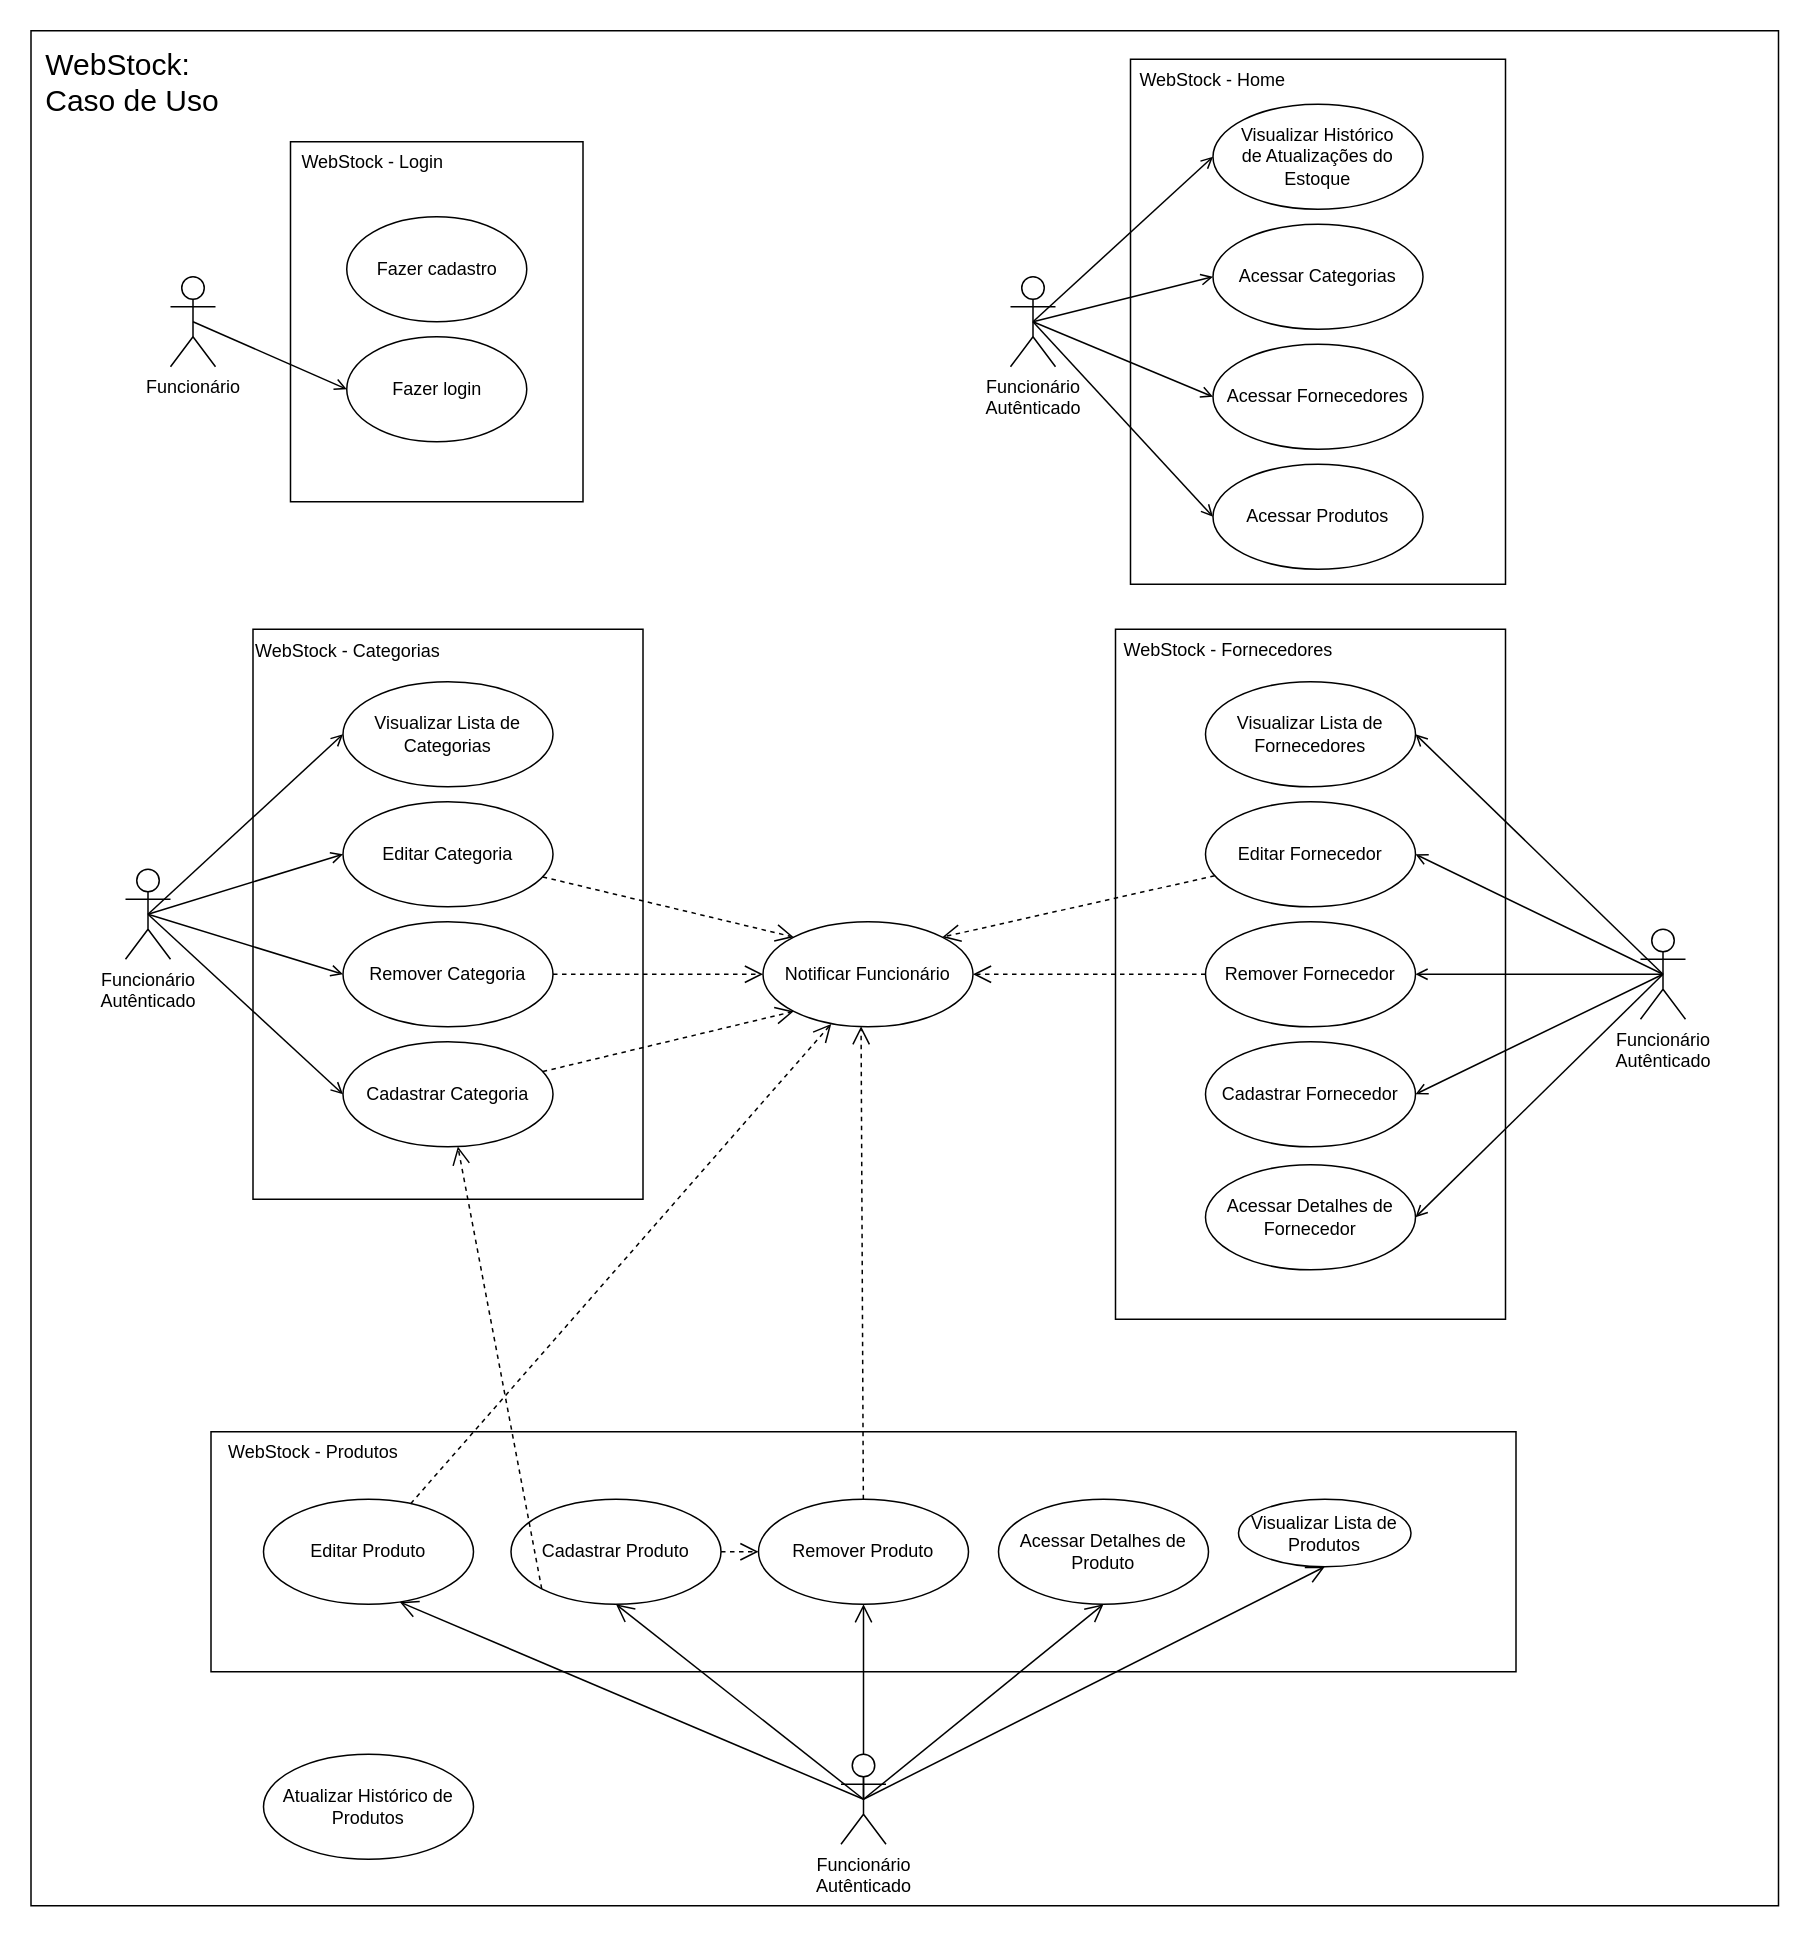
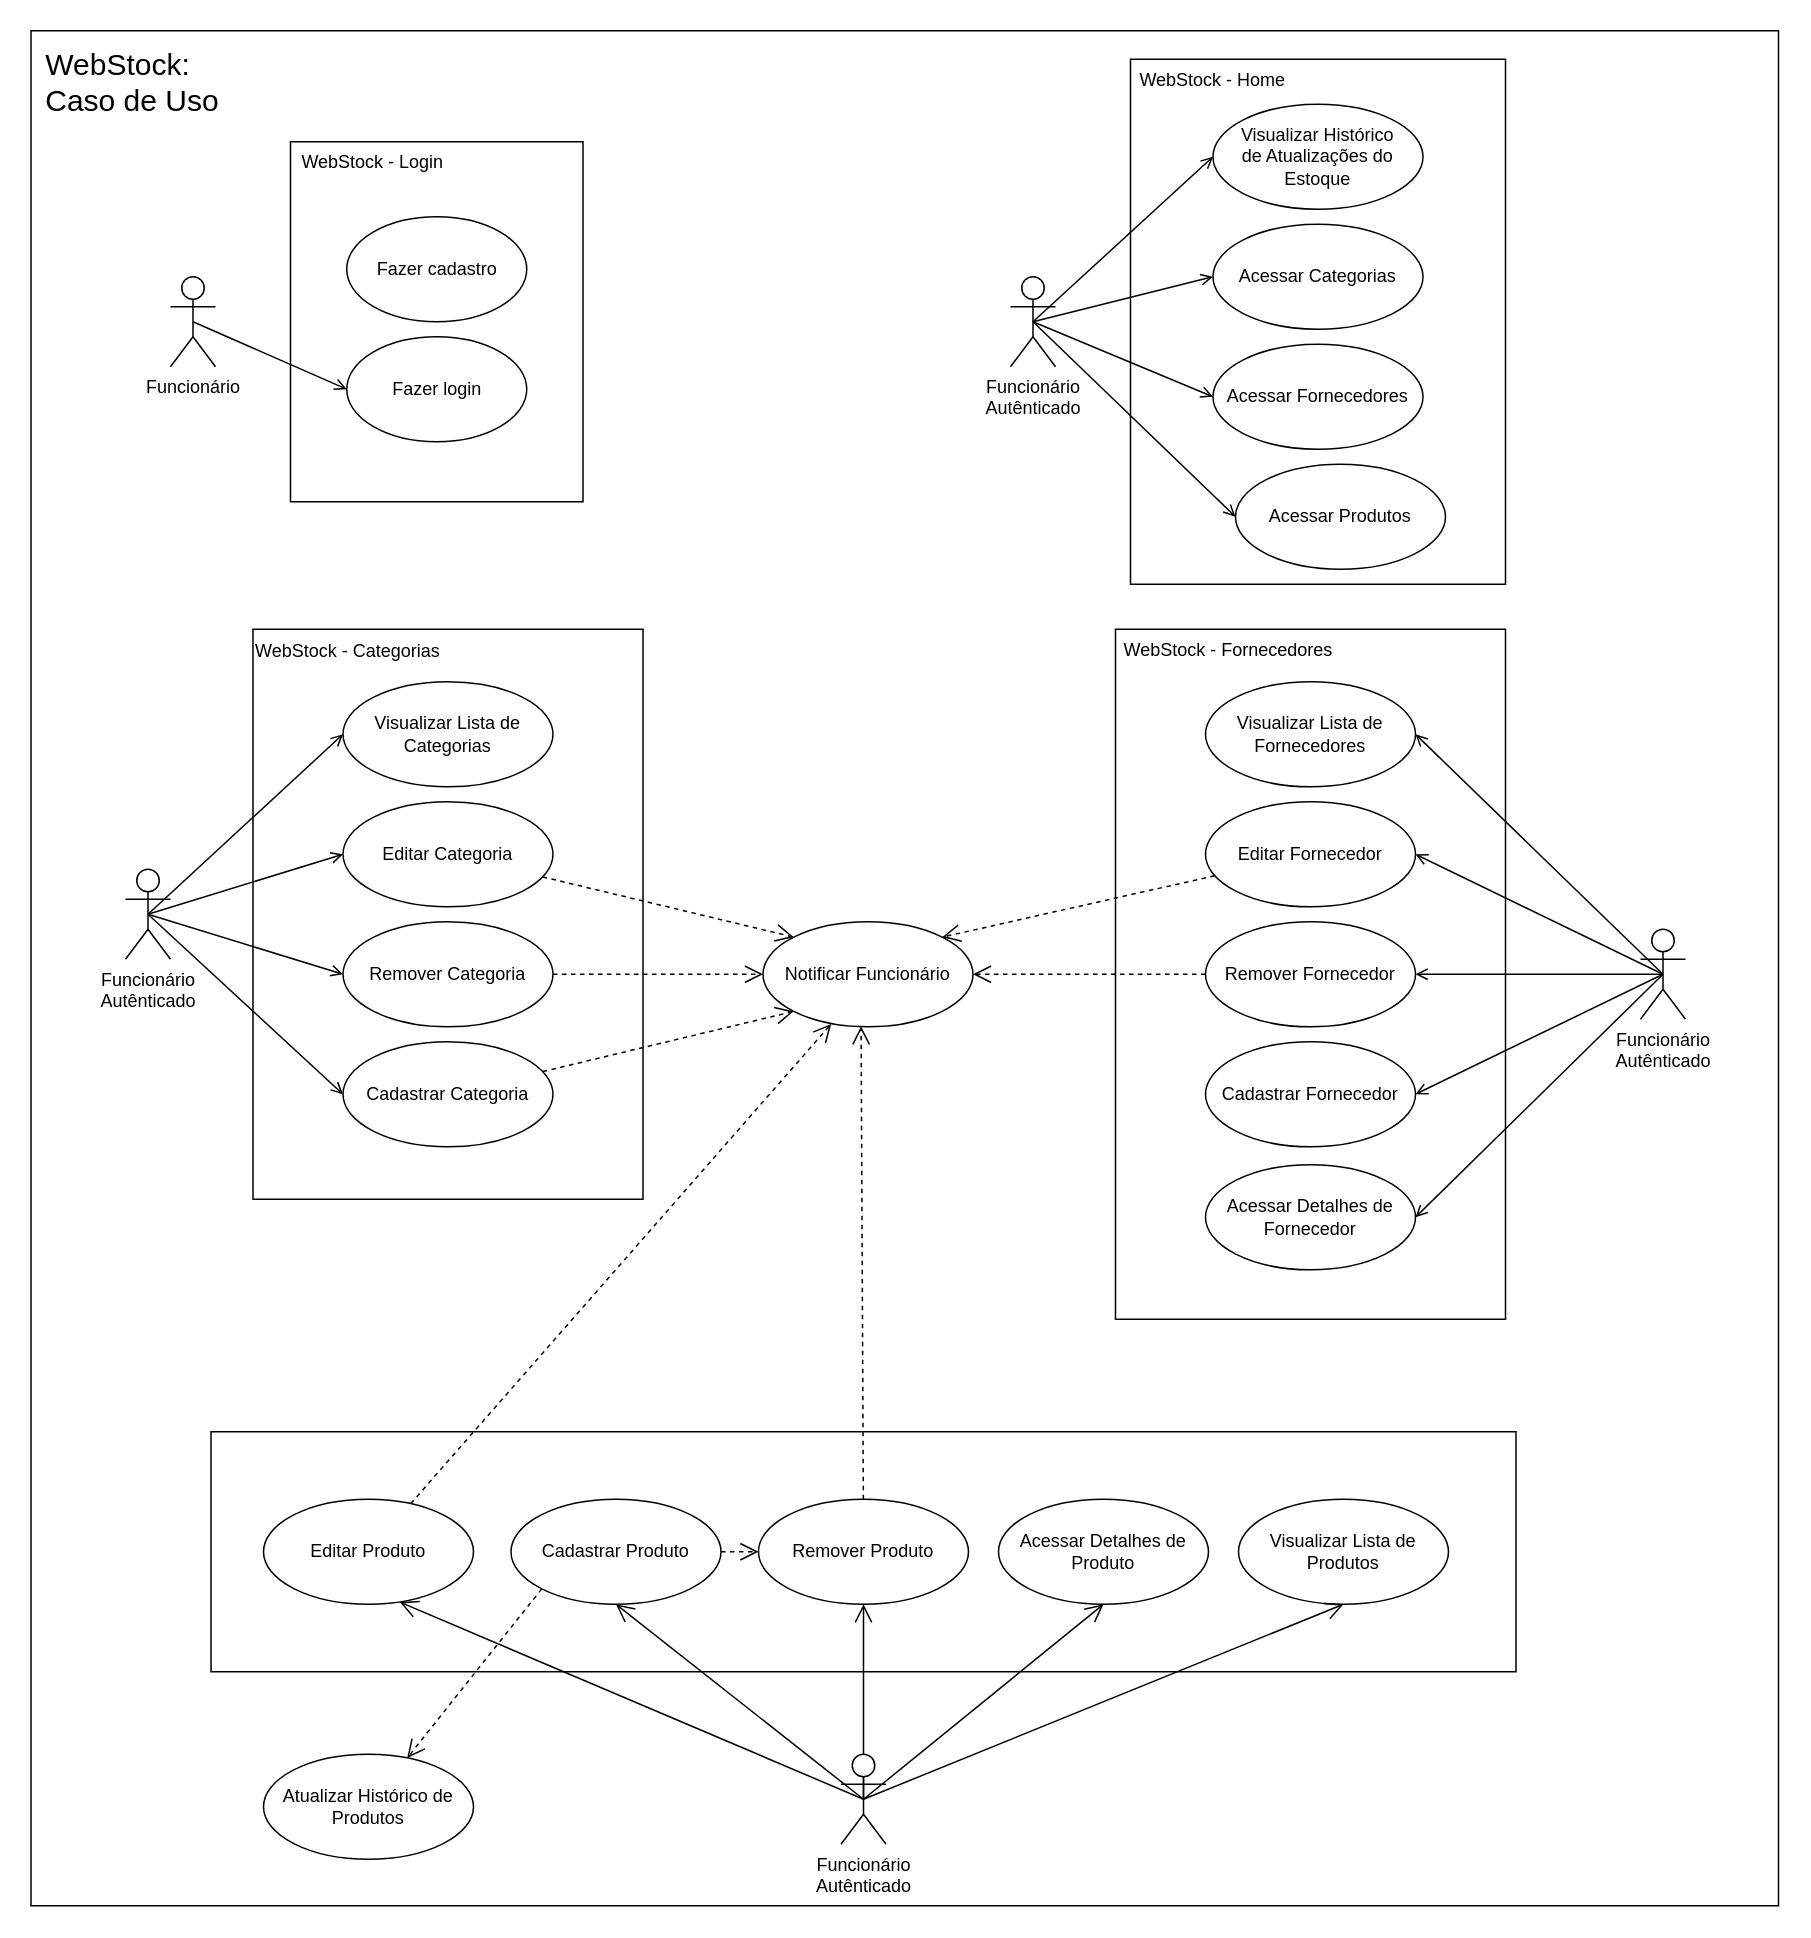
node "Acessar Produtos": moved (1318, 517) -> (1340, 517)
edge "Cadastrar Produto" -> "Cadastrar Categoria": now "Cadastrar Produto" -> "Atualizar Histórico de Produtos"
node "WebStock - Produtos": removed
node "Visualizar Lista de Produtos": size 173x68 -> 210x105
